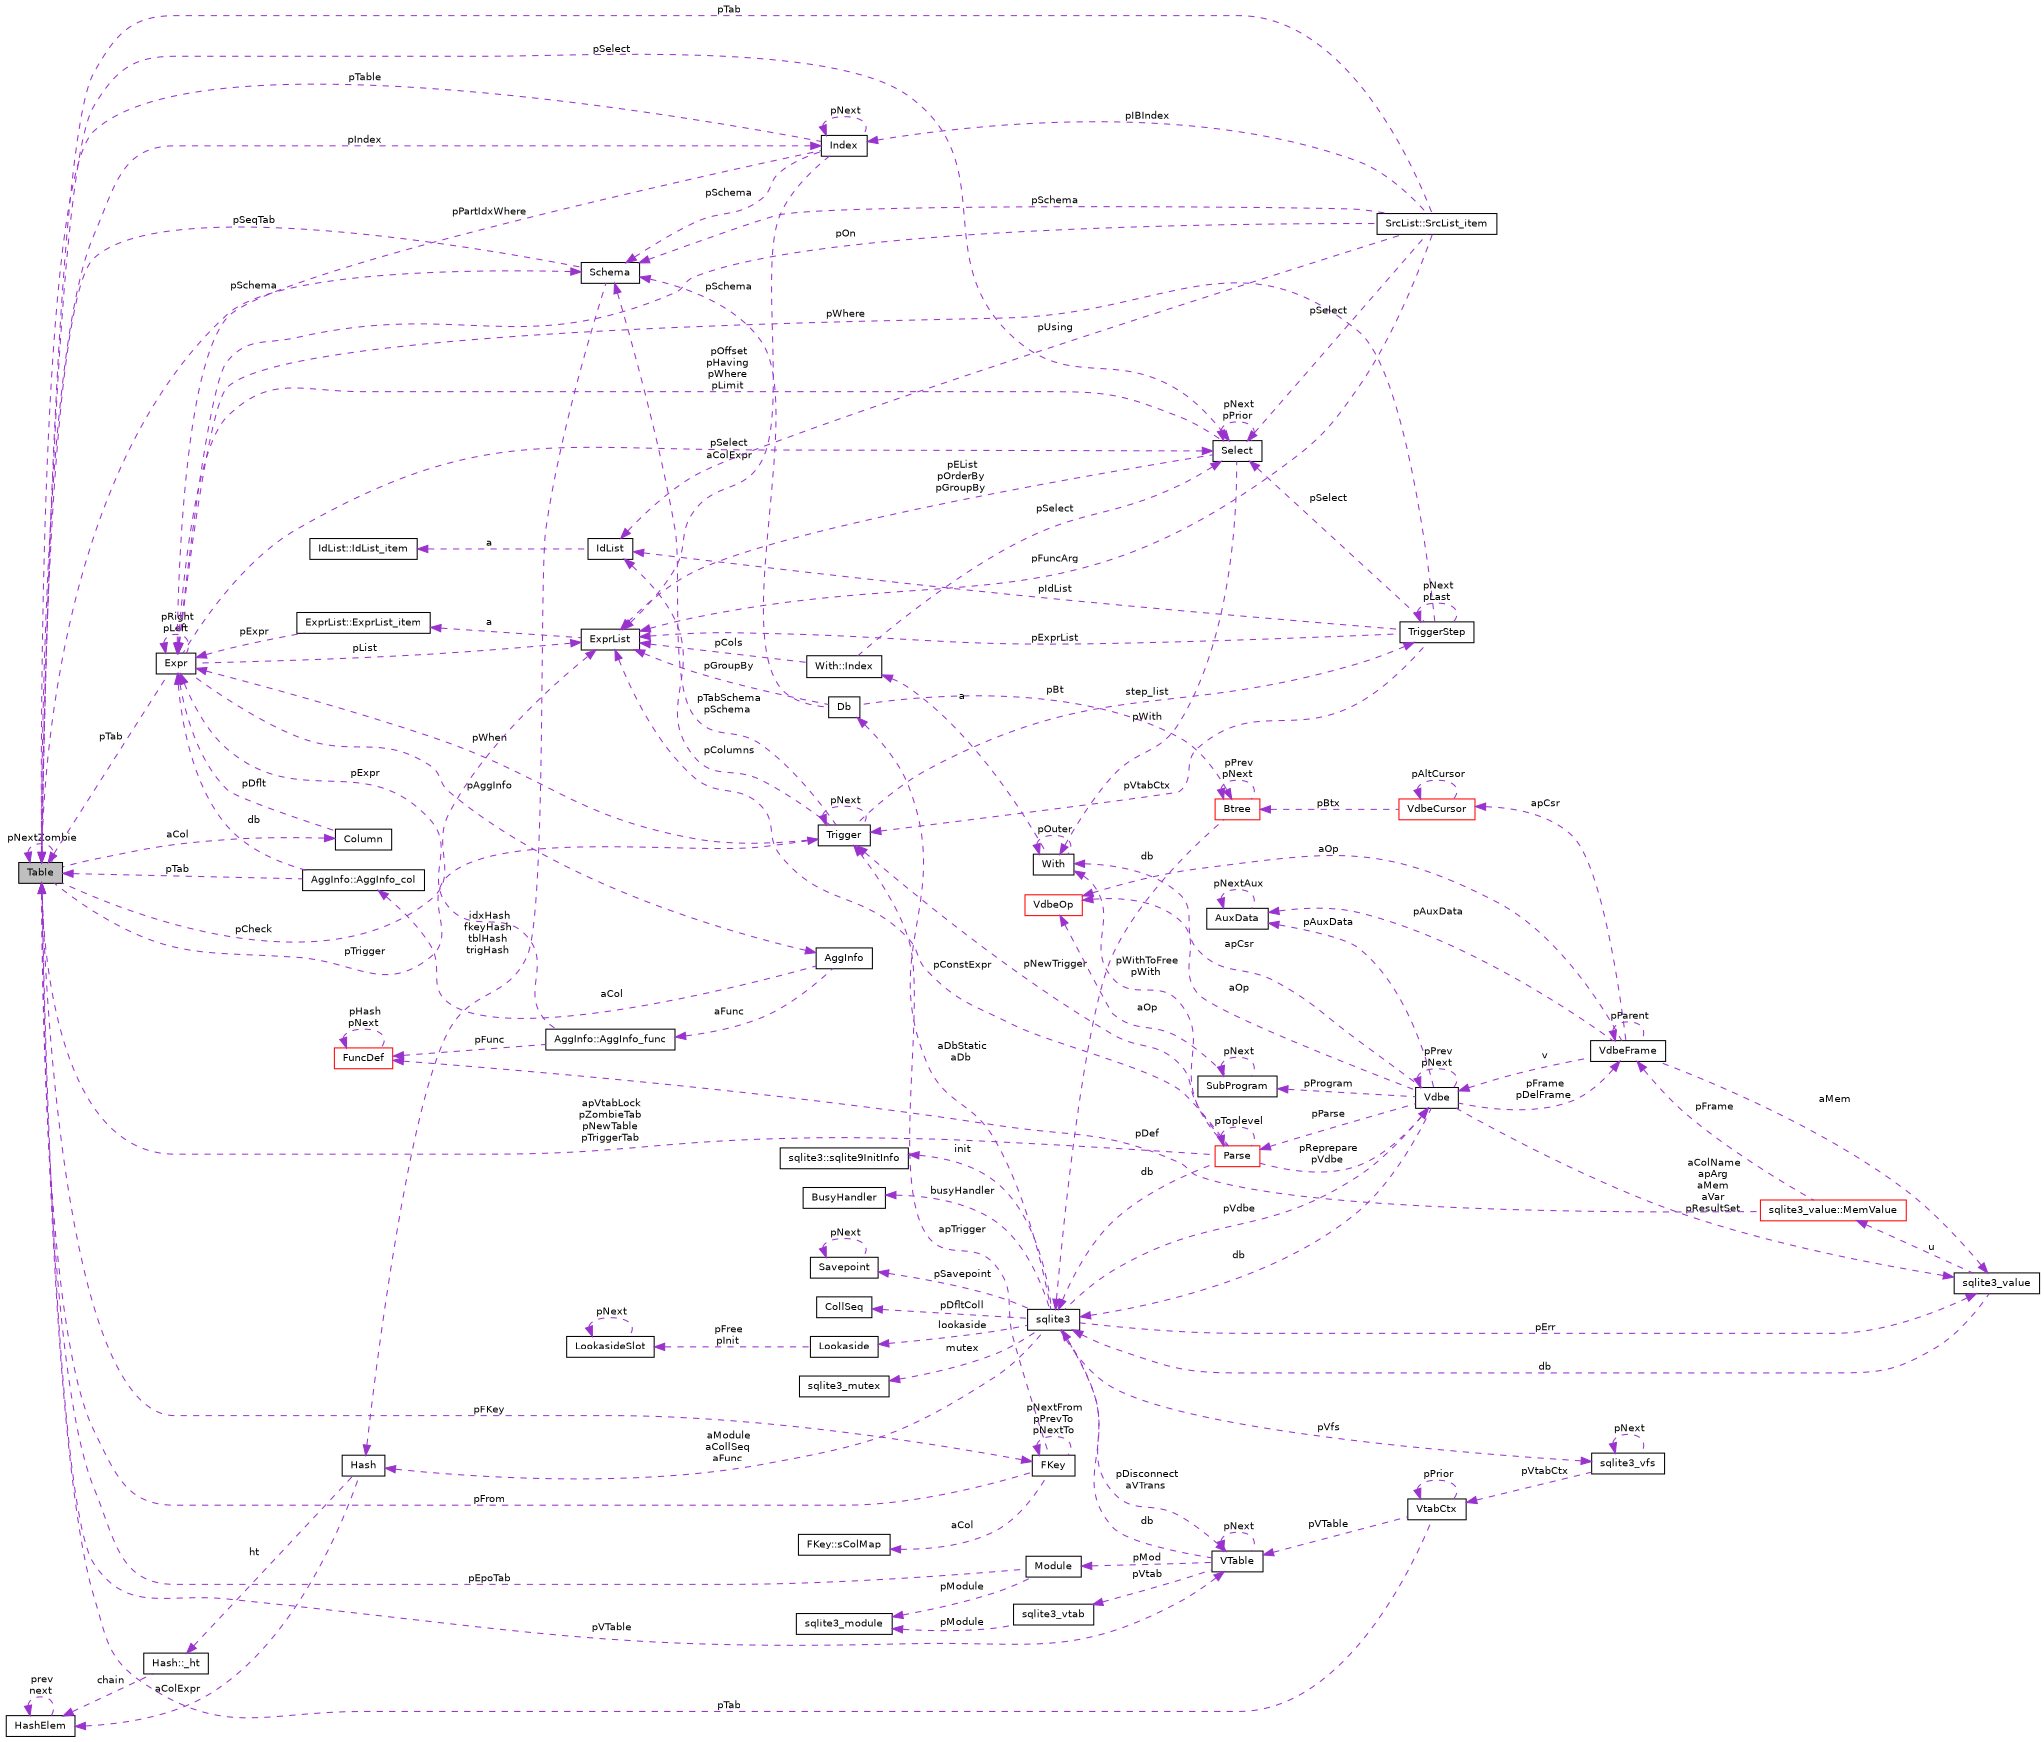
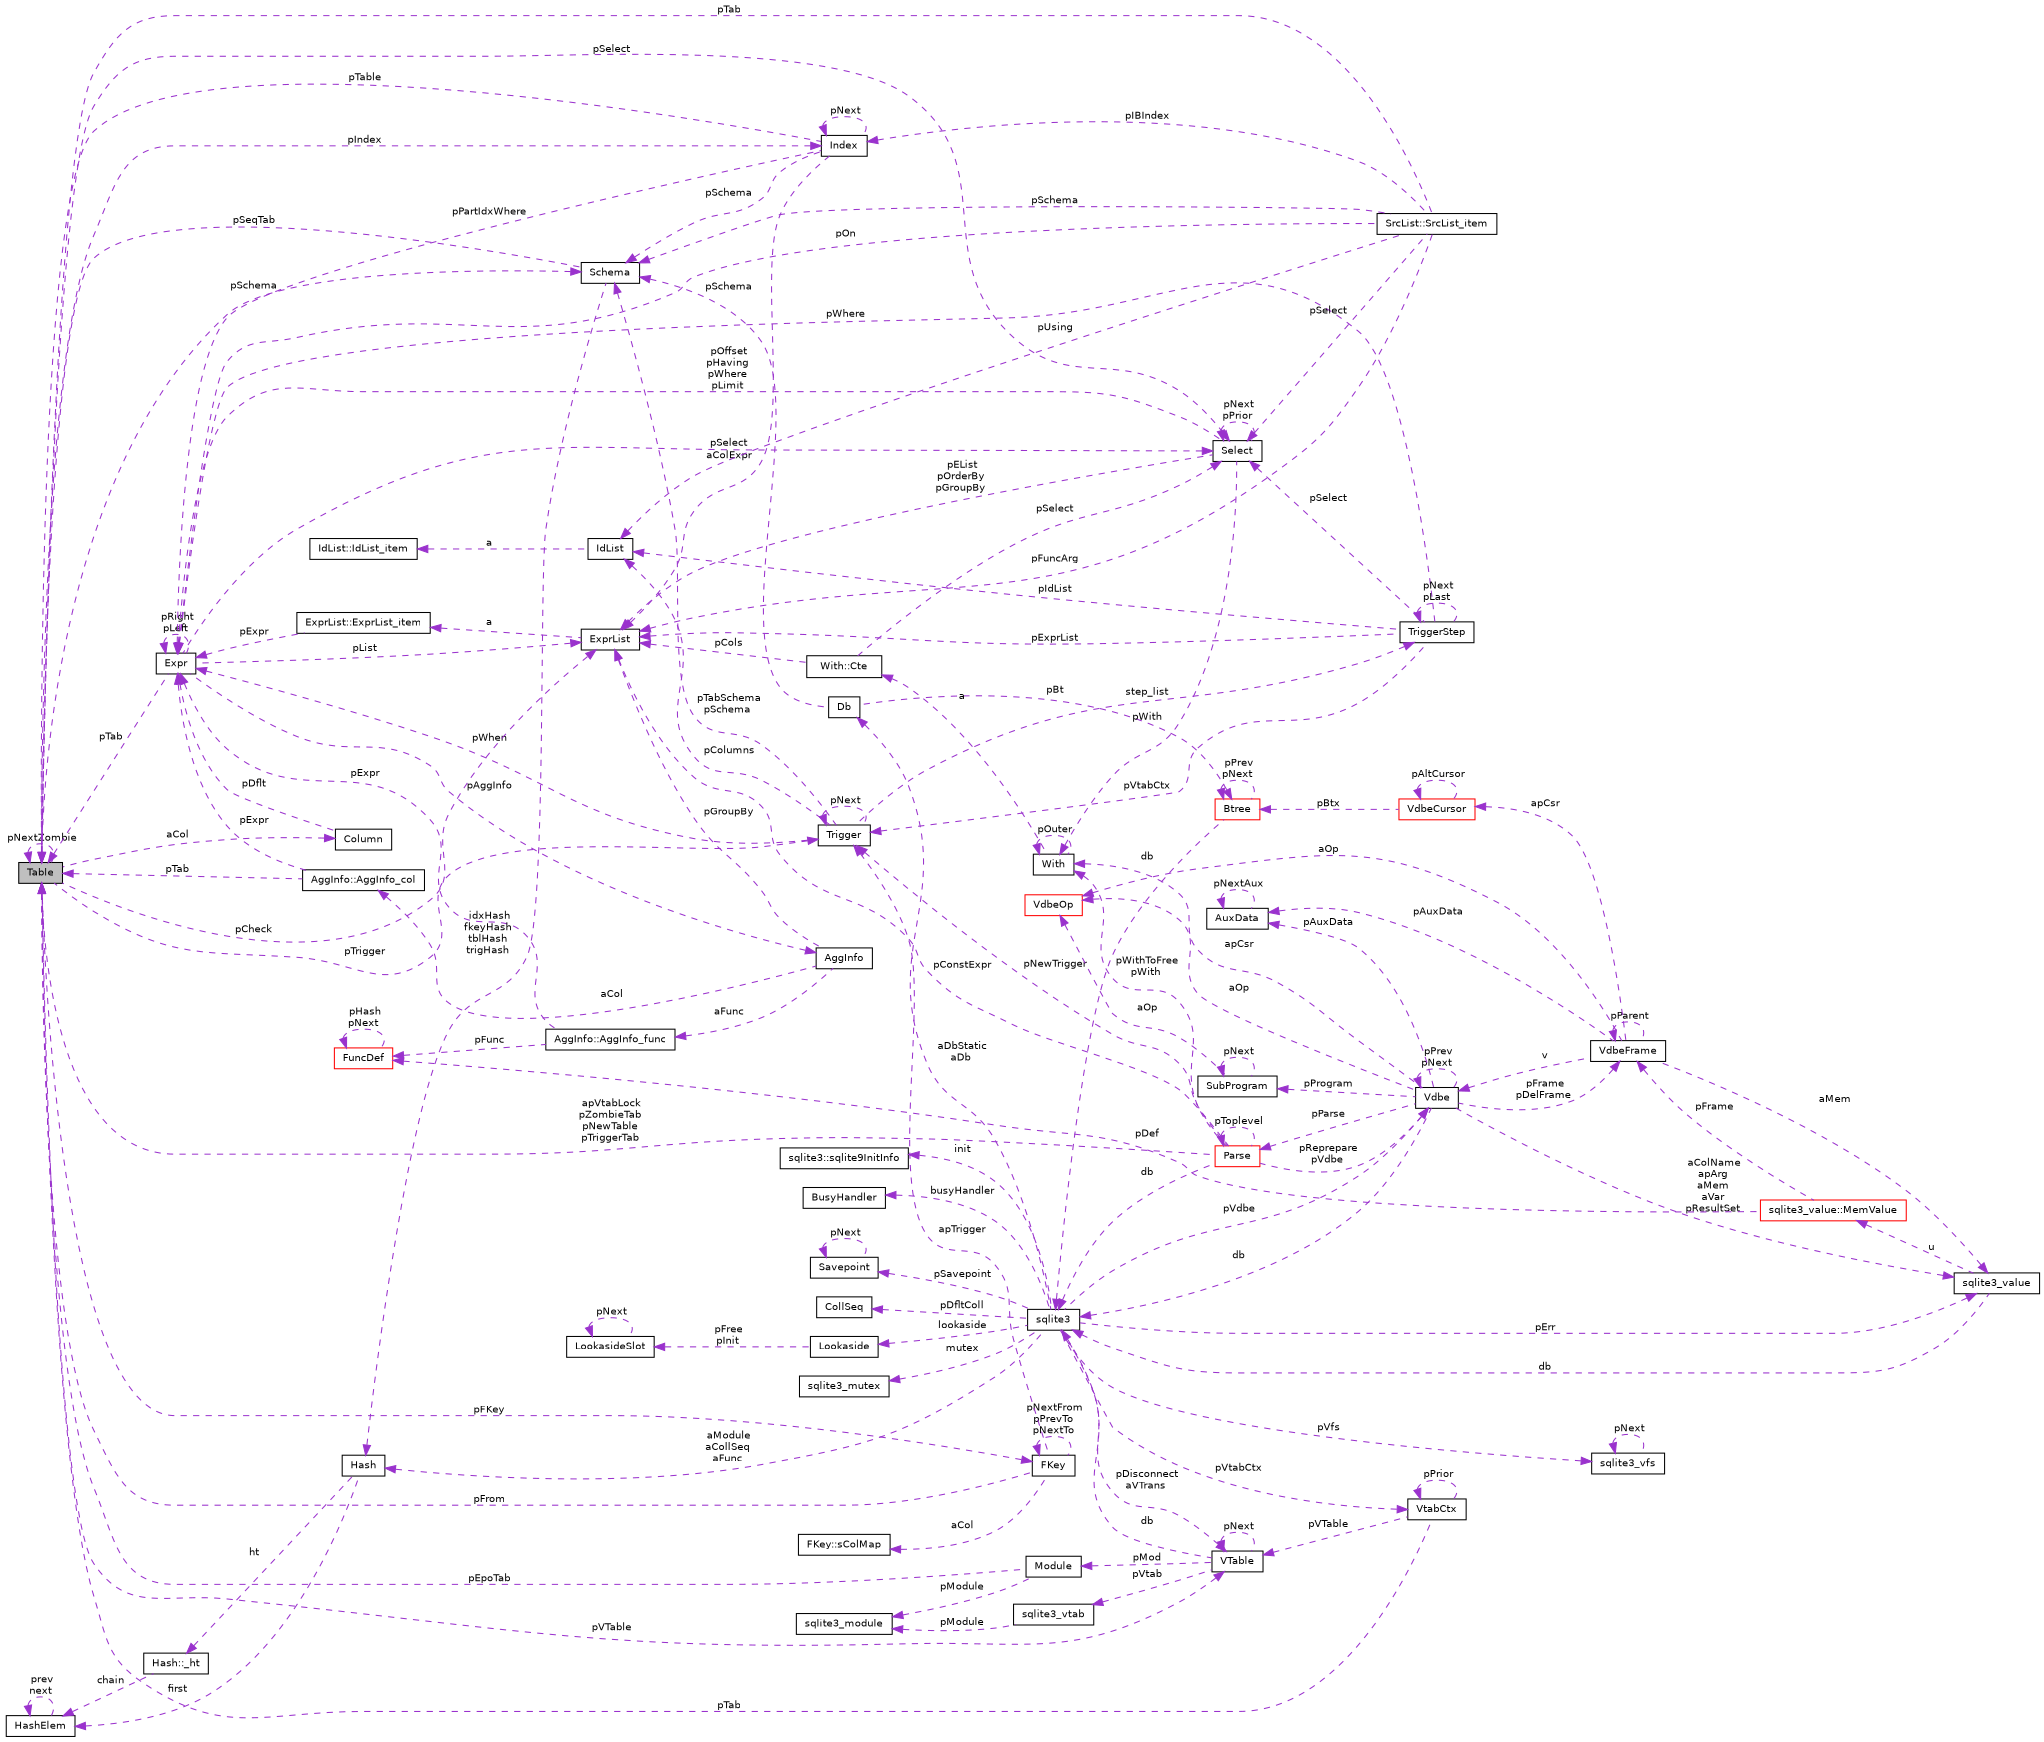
node "With::Index": label "With::Index" -> "With::Cte"
edge "Db" -> "ExprList": now "AggInfo" -> "ExprList"
edge "AggInfo::AggInfo_col" -> "Expr": label " db" -> " pExpr"
edge "sqlite3_vfs" -> "VtabCtx": now "sqlite3" -> "VtabCtx"
edge "Hash" -> "HashElem": label " aColExpr" -> " first"
